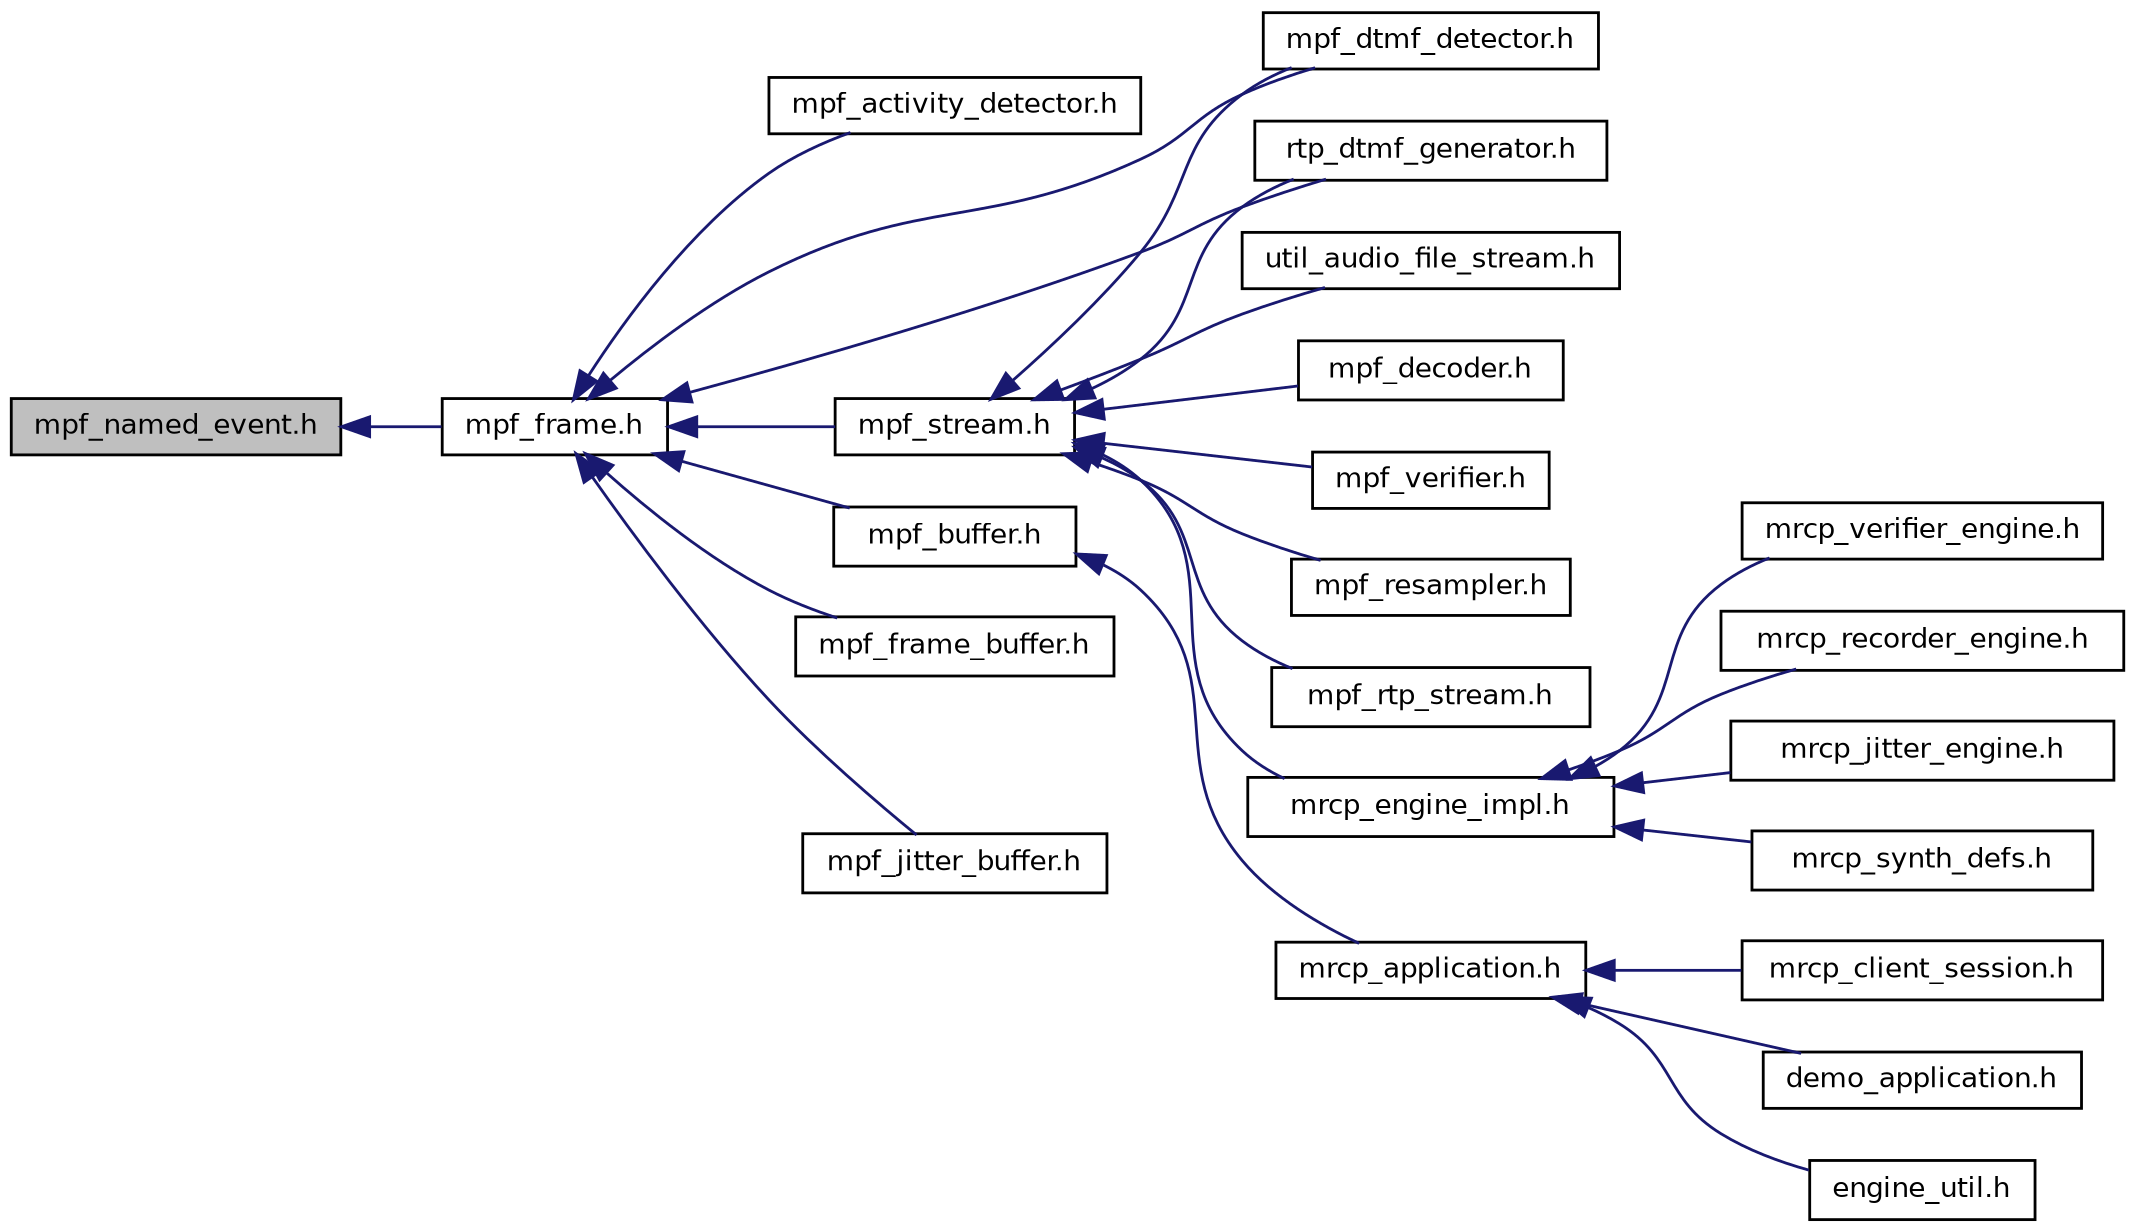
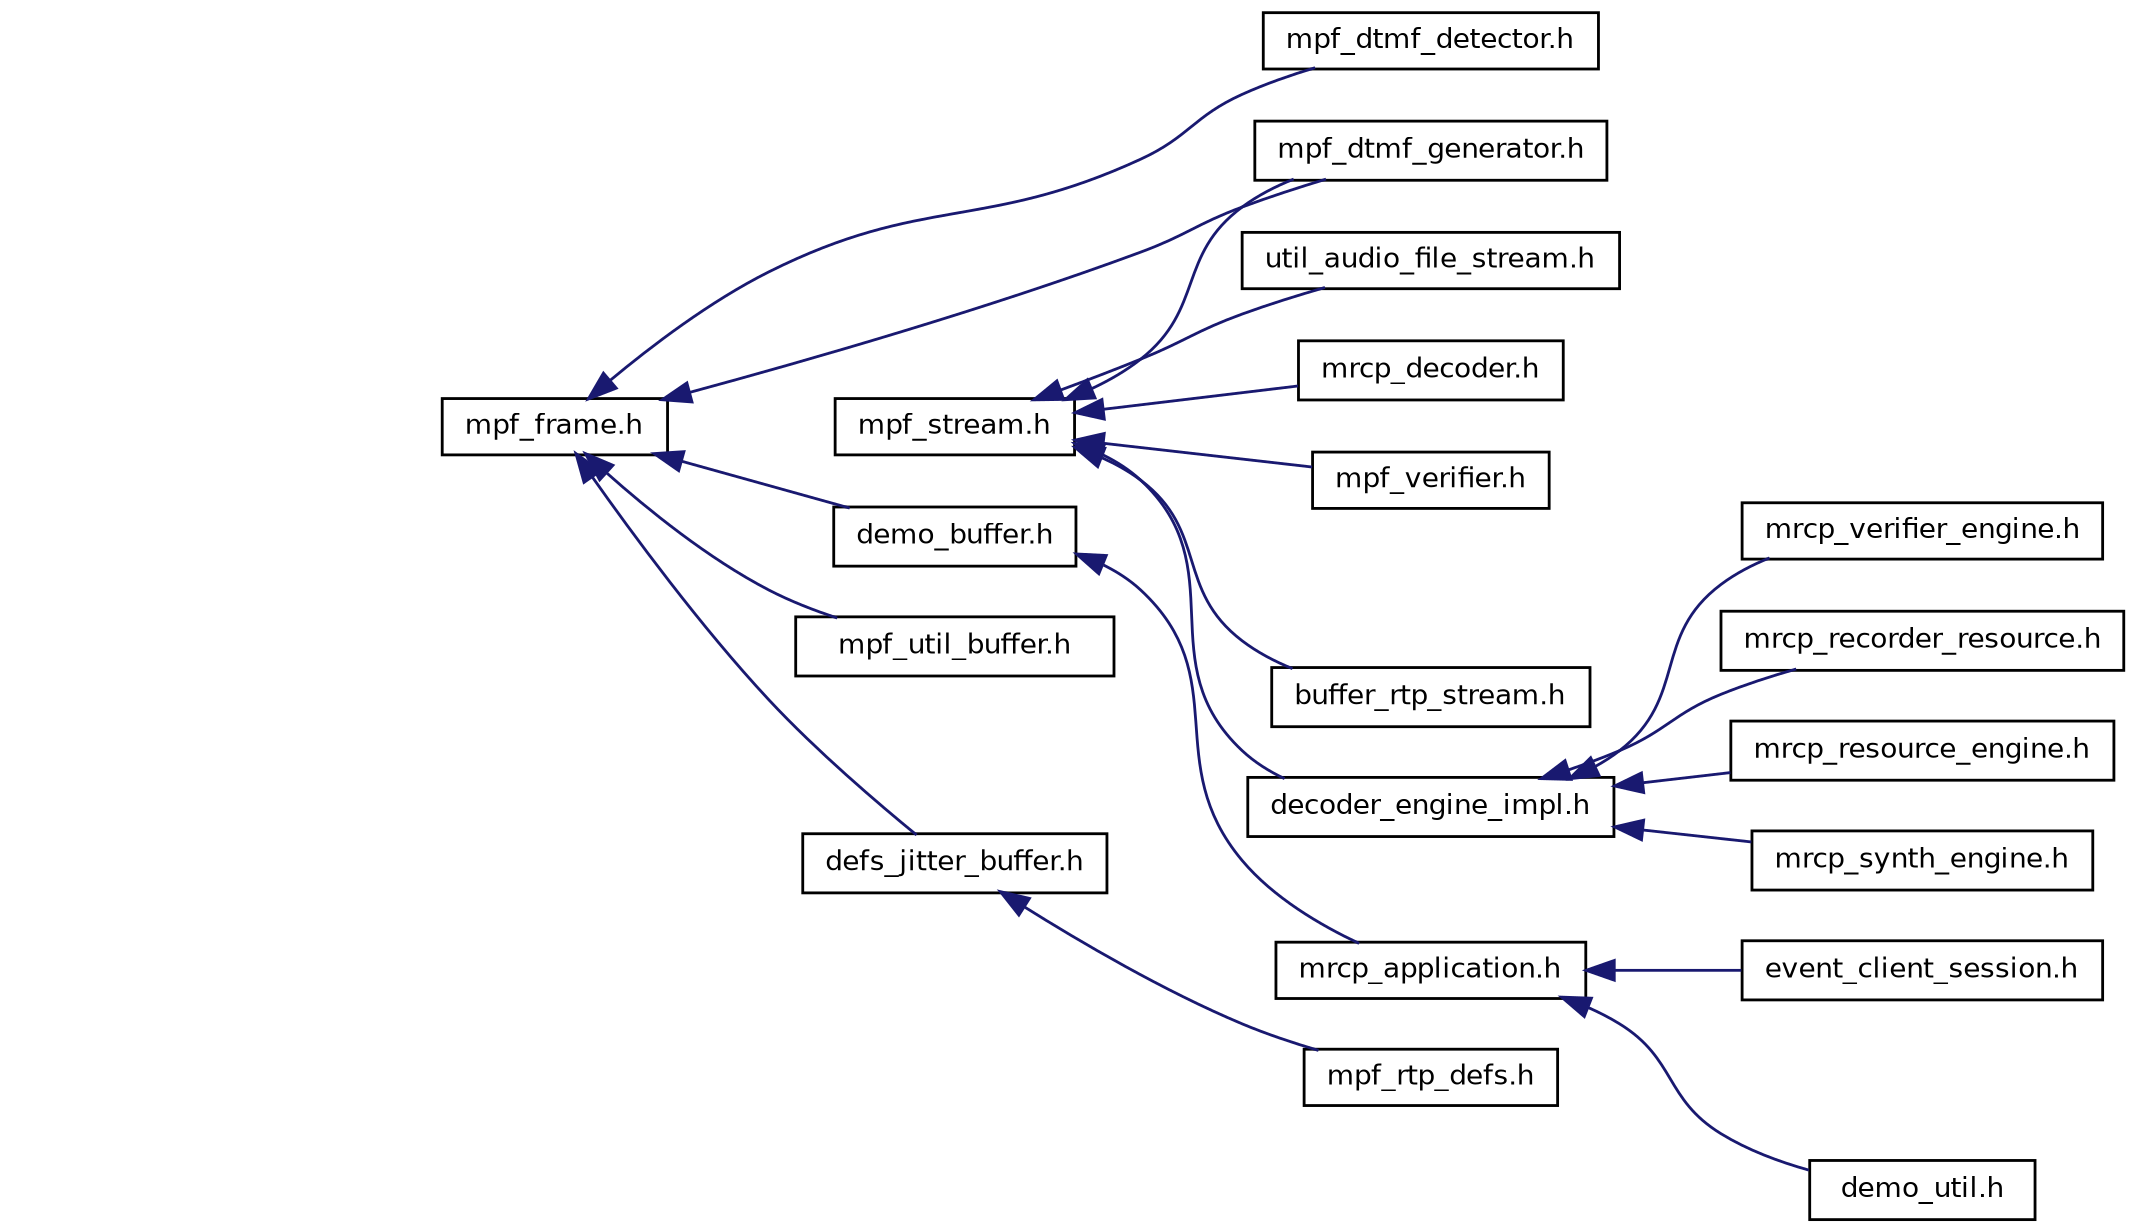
node "mpf_activity_detector.h": removed
node "rtp_dtmf_generator.h": label "rtp_dtmf_generator.h" -> "mpf_dtmf_generator.h"
edge "mpf_dtmf_detector.h" -> "mpf_stream.h": removed
node "mpf_decoder.h": label "mpf_decoder.h" -> "mrcp_decoder.h"
node "mpf_named_event.h": removed
edge "mpf_stream.h" -> "mpf_frame.h": removed
node "mpf_buffer.h": label "mpf_buffer.h" -> "demo_buffer.h"
node "mpf_resampler.h": removed
node "mrcp_recorder_engine.h": label "mrcp_recorder_engine.h" -> "mrcp_recorder_resource.h"
node "mpf_frame_buffer.h": label "mpf_frame_buffer.h" -> "mpf_util_buffer.h"
node "mpf_rtp_stream.h": label "mpf_rtp_stream.h" -> "buffer_rtp_stream.h"
node "mrcp_jitter_engine.h": label "mrcp_jitter_engine.h" -> "mrcp_resource_engine.h"
node "mrcp_engine_impl.h": label "mrcp_engine_impl.h" -> "decoder_engine_impl.h"
node "mrcp_synth_defs.h": label "mrcp_synth_defs.h" -> "mrcp_synth_engine.h"
node "mpf_jitter_buffer.h": label "mpf_jitter_buffer.h" -> "defs_jitter_buffer.h"
node "mrcp_client_session.h": label "mrcp_client_session.h" -> "event_client_session.h"
node "mpf_rtp_defs.h": added
node "demo_application.h": removed
node "engine_util.h": label "engine_util.h" -> "demo_util.h"
